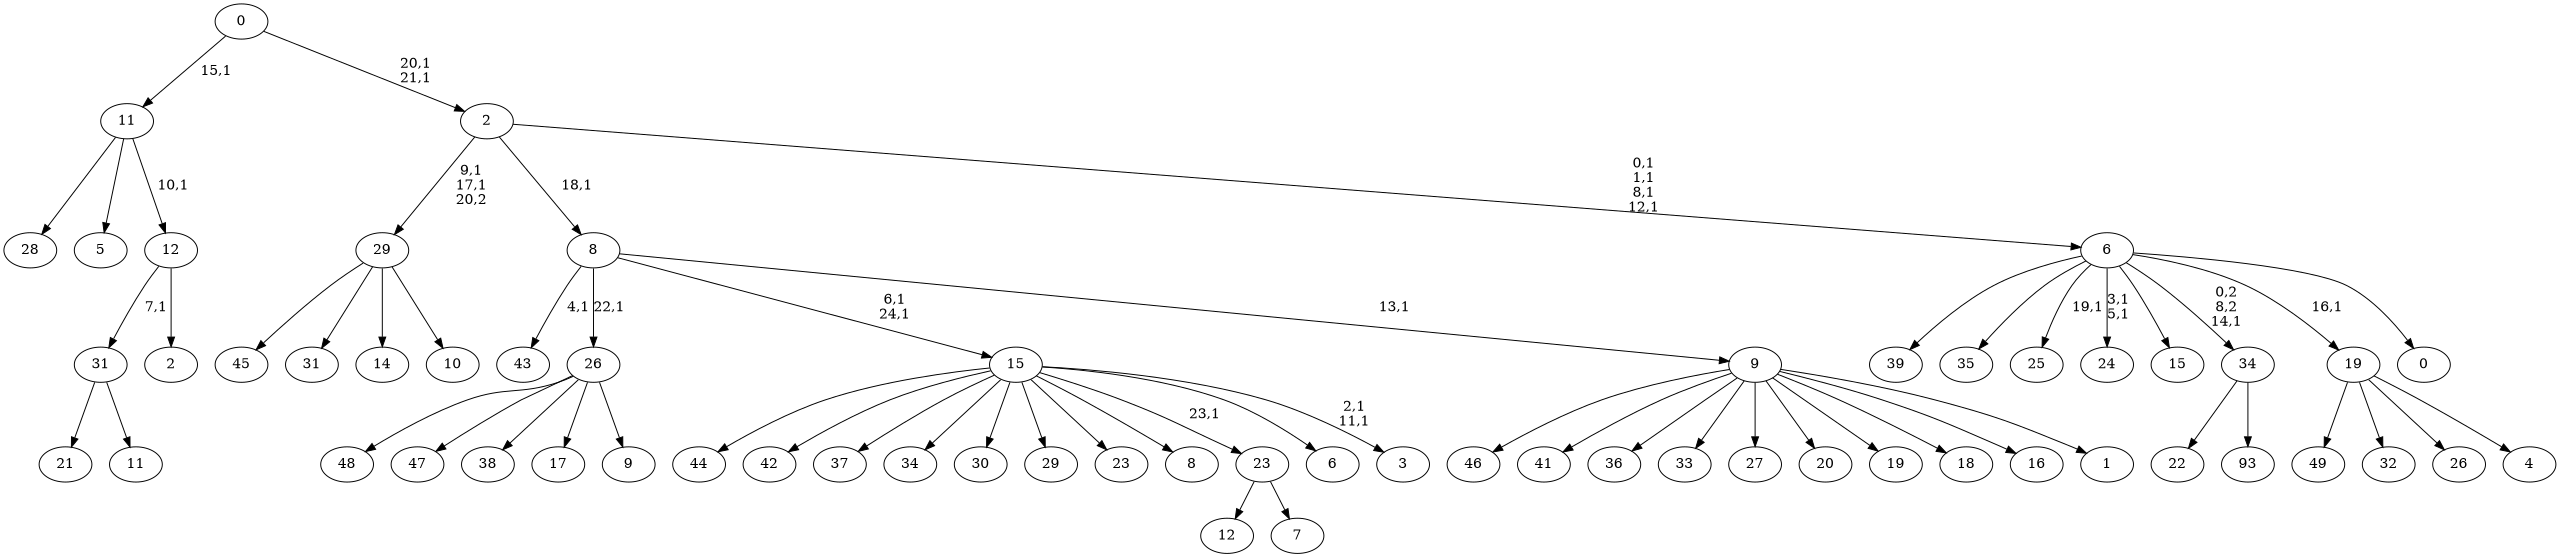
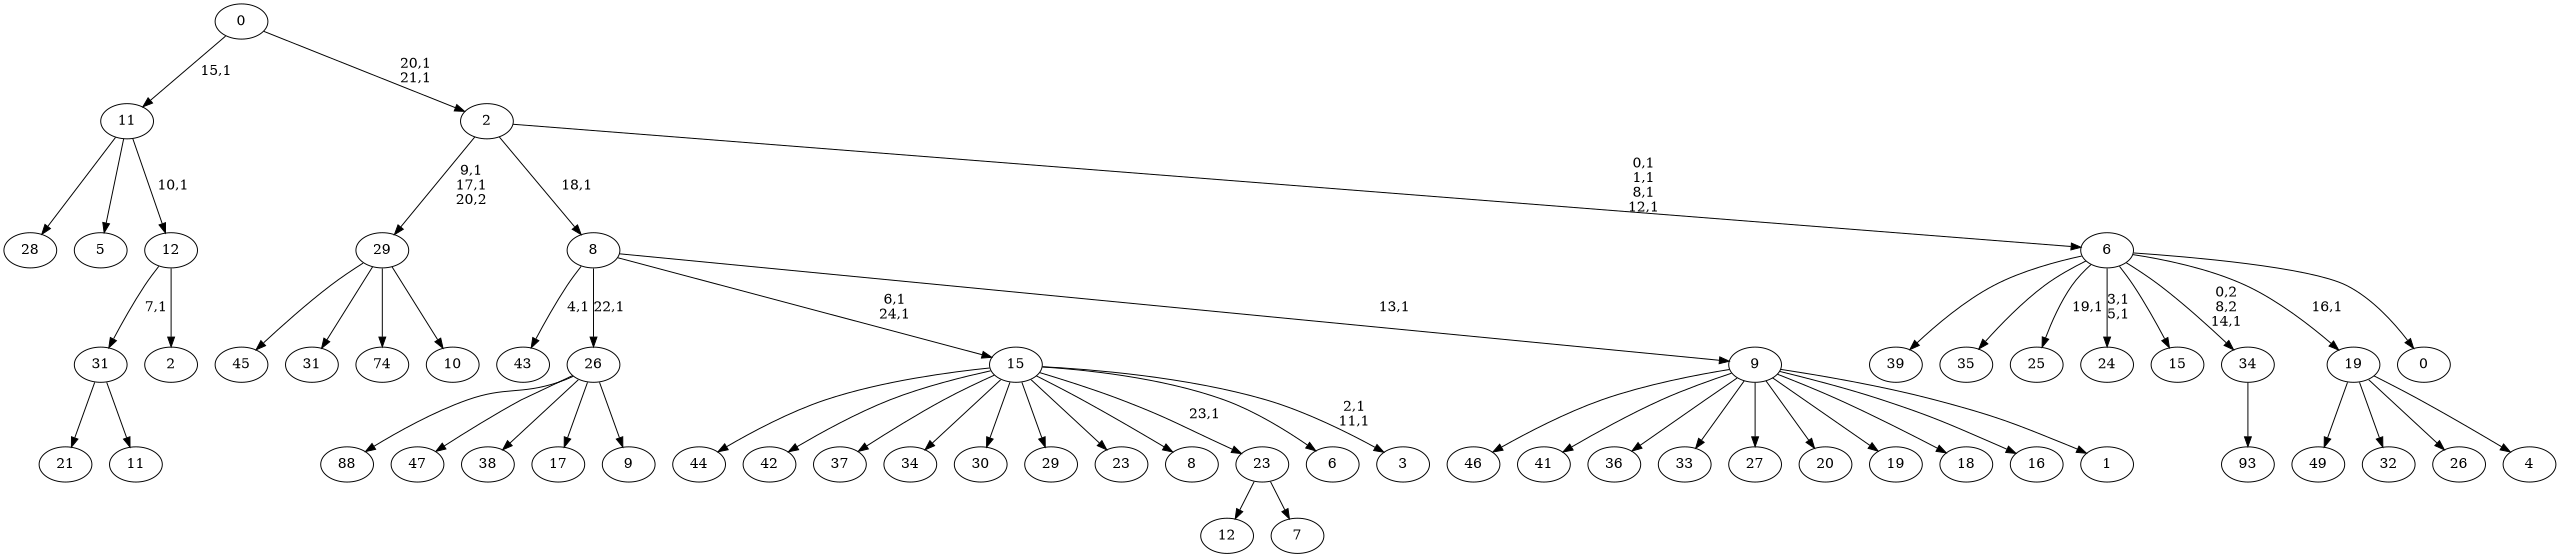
node "14": label "14" -> "74"
node "48": label "48" -> "88"
node "22": removed
